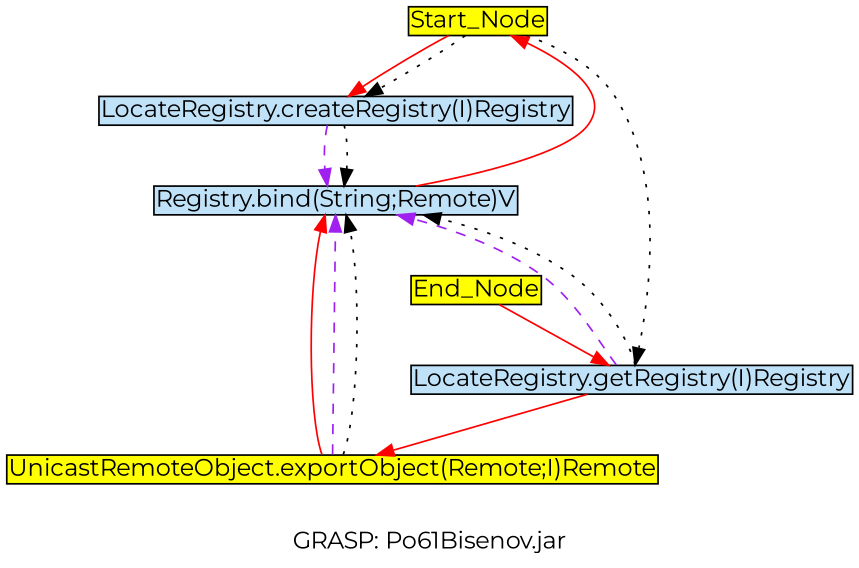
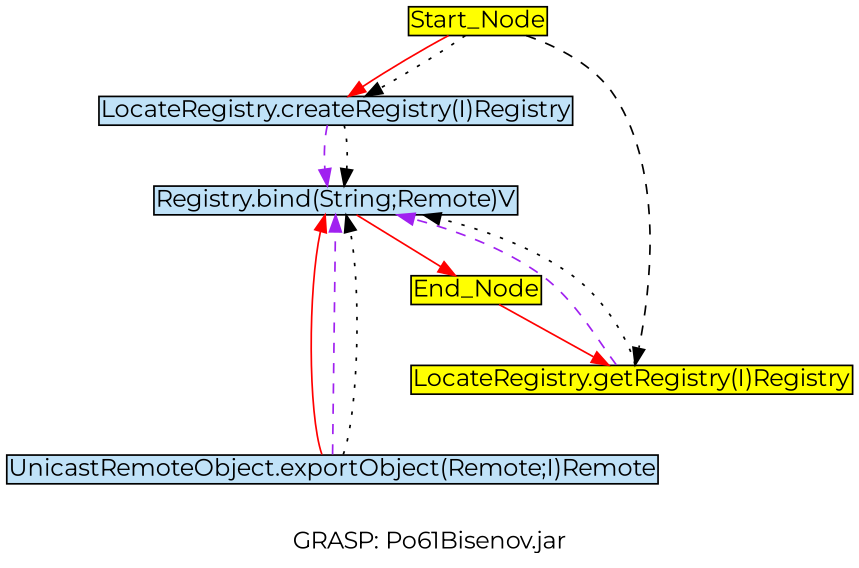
edge "Registry.bind(String;Remote)V" -> "Start_Node": now "Registry.bind(String;Remote)V" -> "End_Node"
edge "Start_Node" -> "LocateRegistry.getRegistry(I)Registry": style dotted -> dashed
node "LocateRegistry.getRegistry(I)Registry": fillcolor #c0e2f8 -> yellow
edge "LocateRegistry.getRegistry(I)Registry" -> "UnicastRemoteObject.exportObject(Remote;I)Remote": removed
node "UnicastRemoteObject.exportObject(Remote;I)Remote": fillcolor yellow -> #c0e2f8
